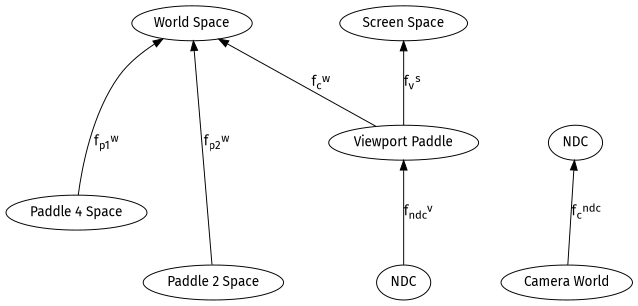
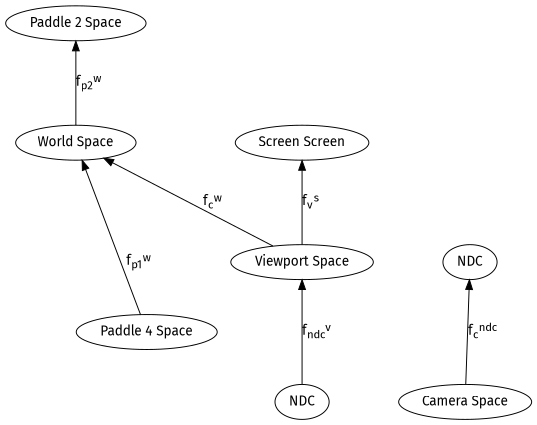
node "Screen Space": label "Screen Space" -> "Screen Screen"
node "Viewport Paddle": label "Viewport Paddle" -> "Viewport Space"
edge "Paddle 2 Space" -> "World Space": reversed
node "Camera World": label "Camera World" -> "Camera Space"
